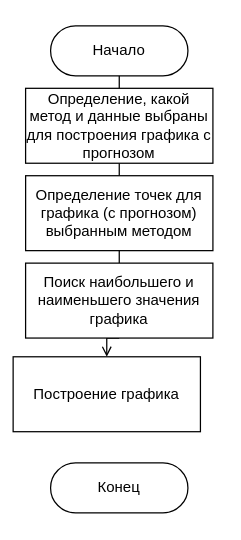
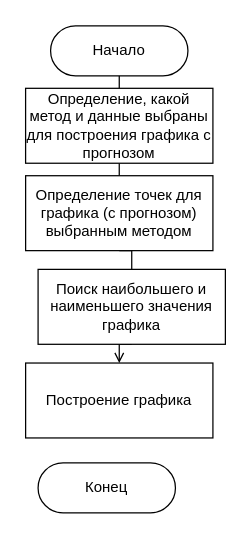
node "Поиск наибольшего и наименьшего значения графика": moved (119, 301) -> (132, 307)
node "Построение графика": moved (107, 394) -> (119, 401)
node "Конец": moved (119, 488) -> (107, 488)
